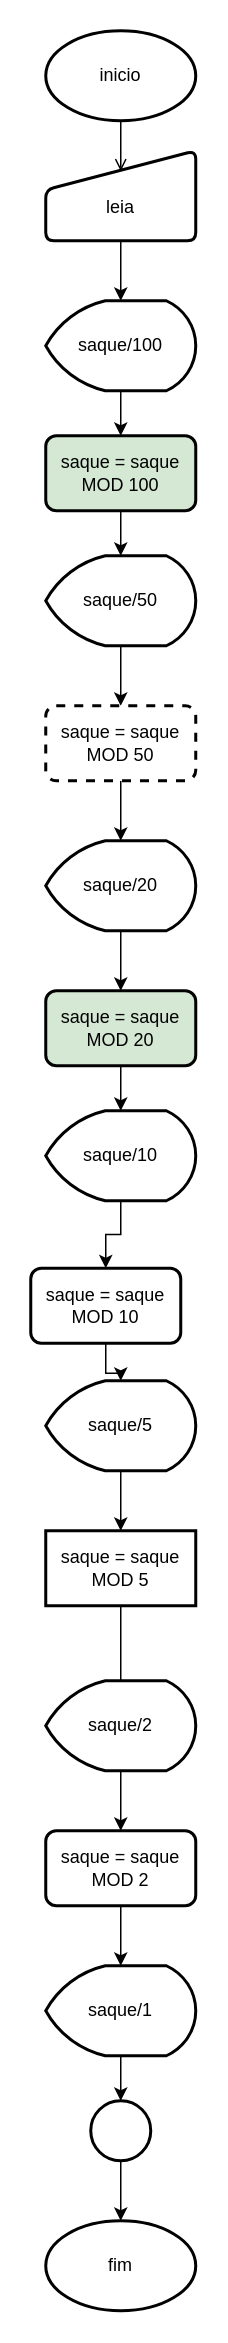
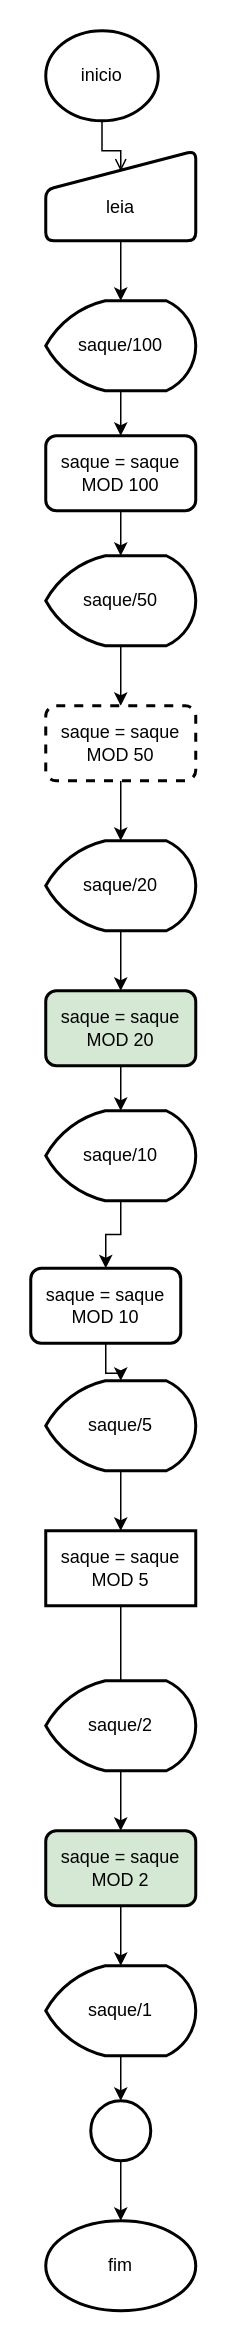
node "inicio": size 150x90 -> 113x90
node "saque = saque MOD 100": fillcolor #d5e8d4 -> #ffffff
node "saque = saque MOD 2": fillcolor #ffffff -> #d5e8d4
